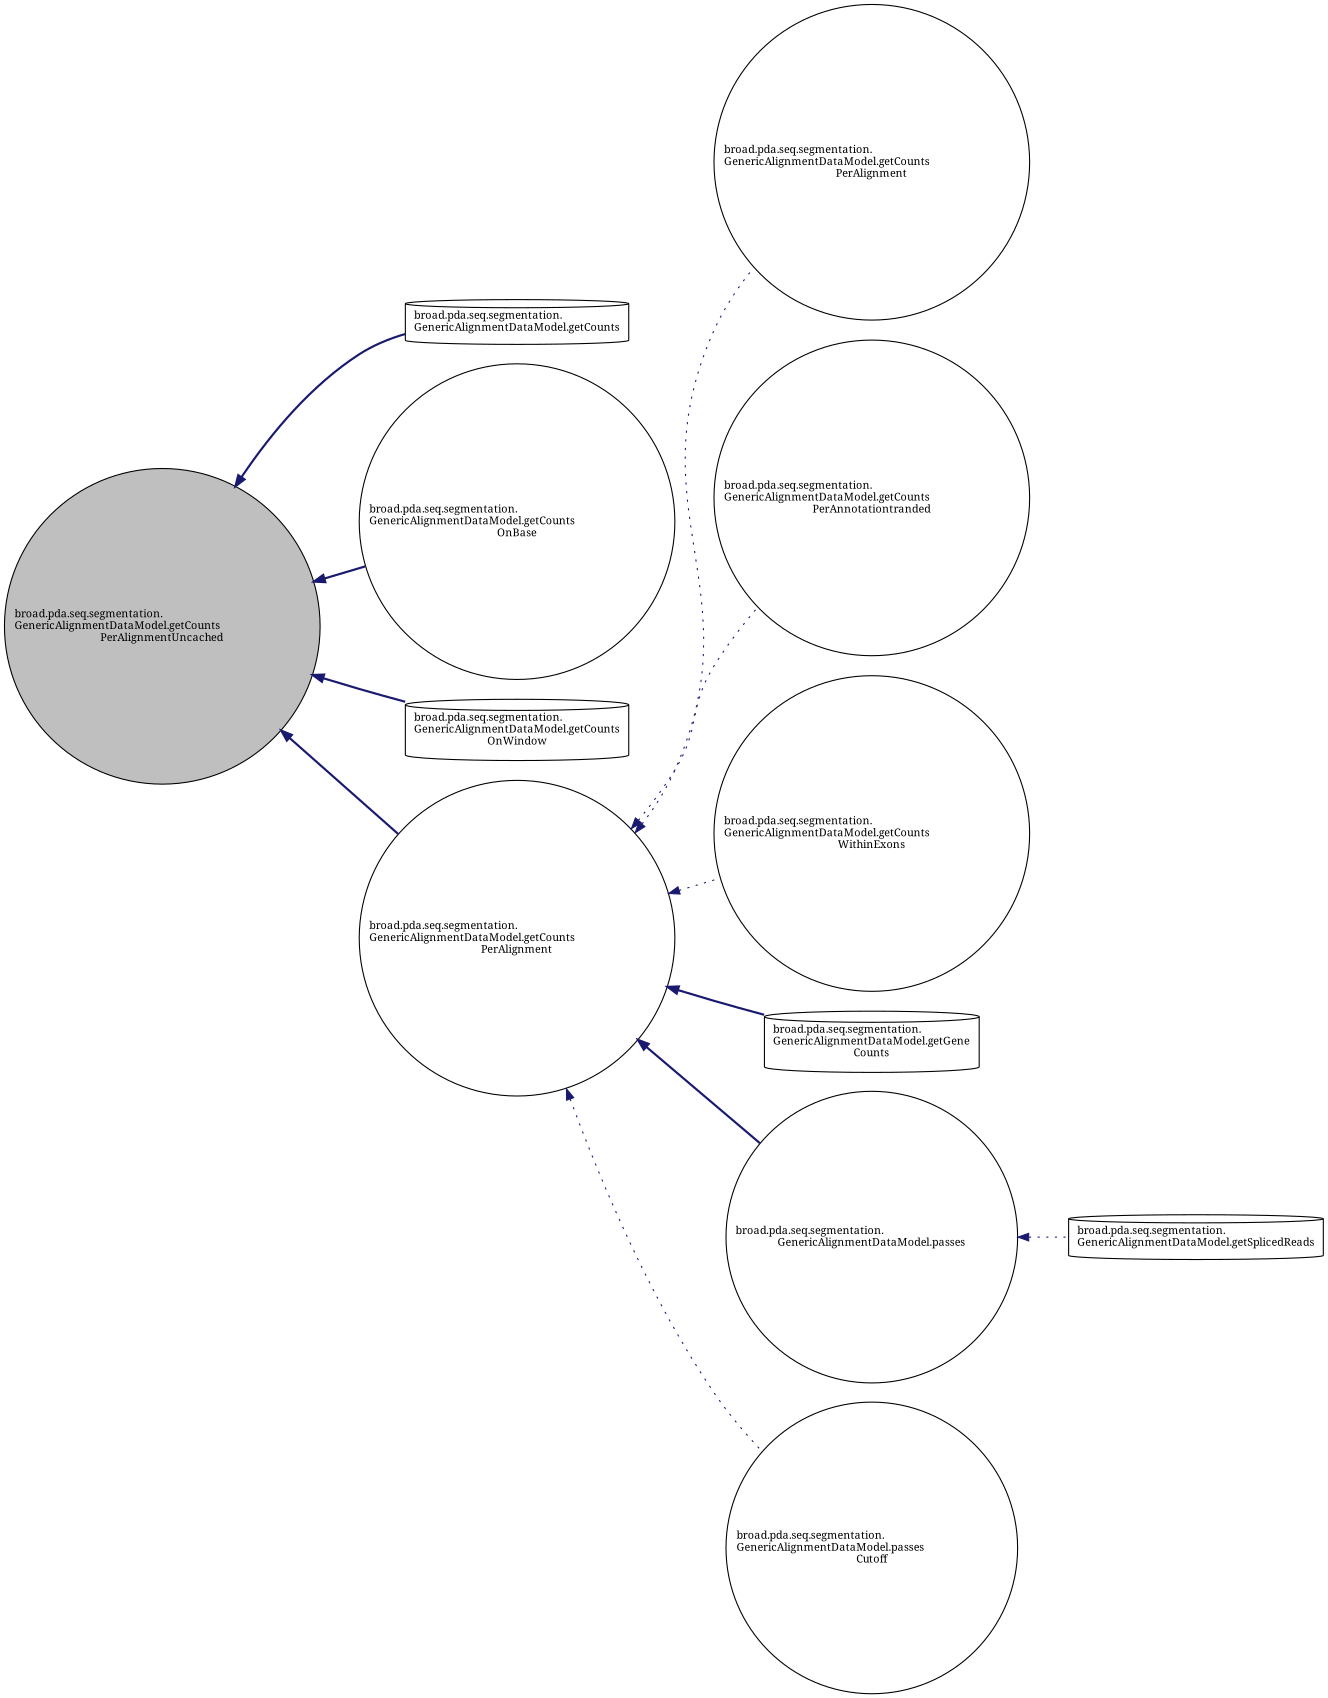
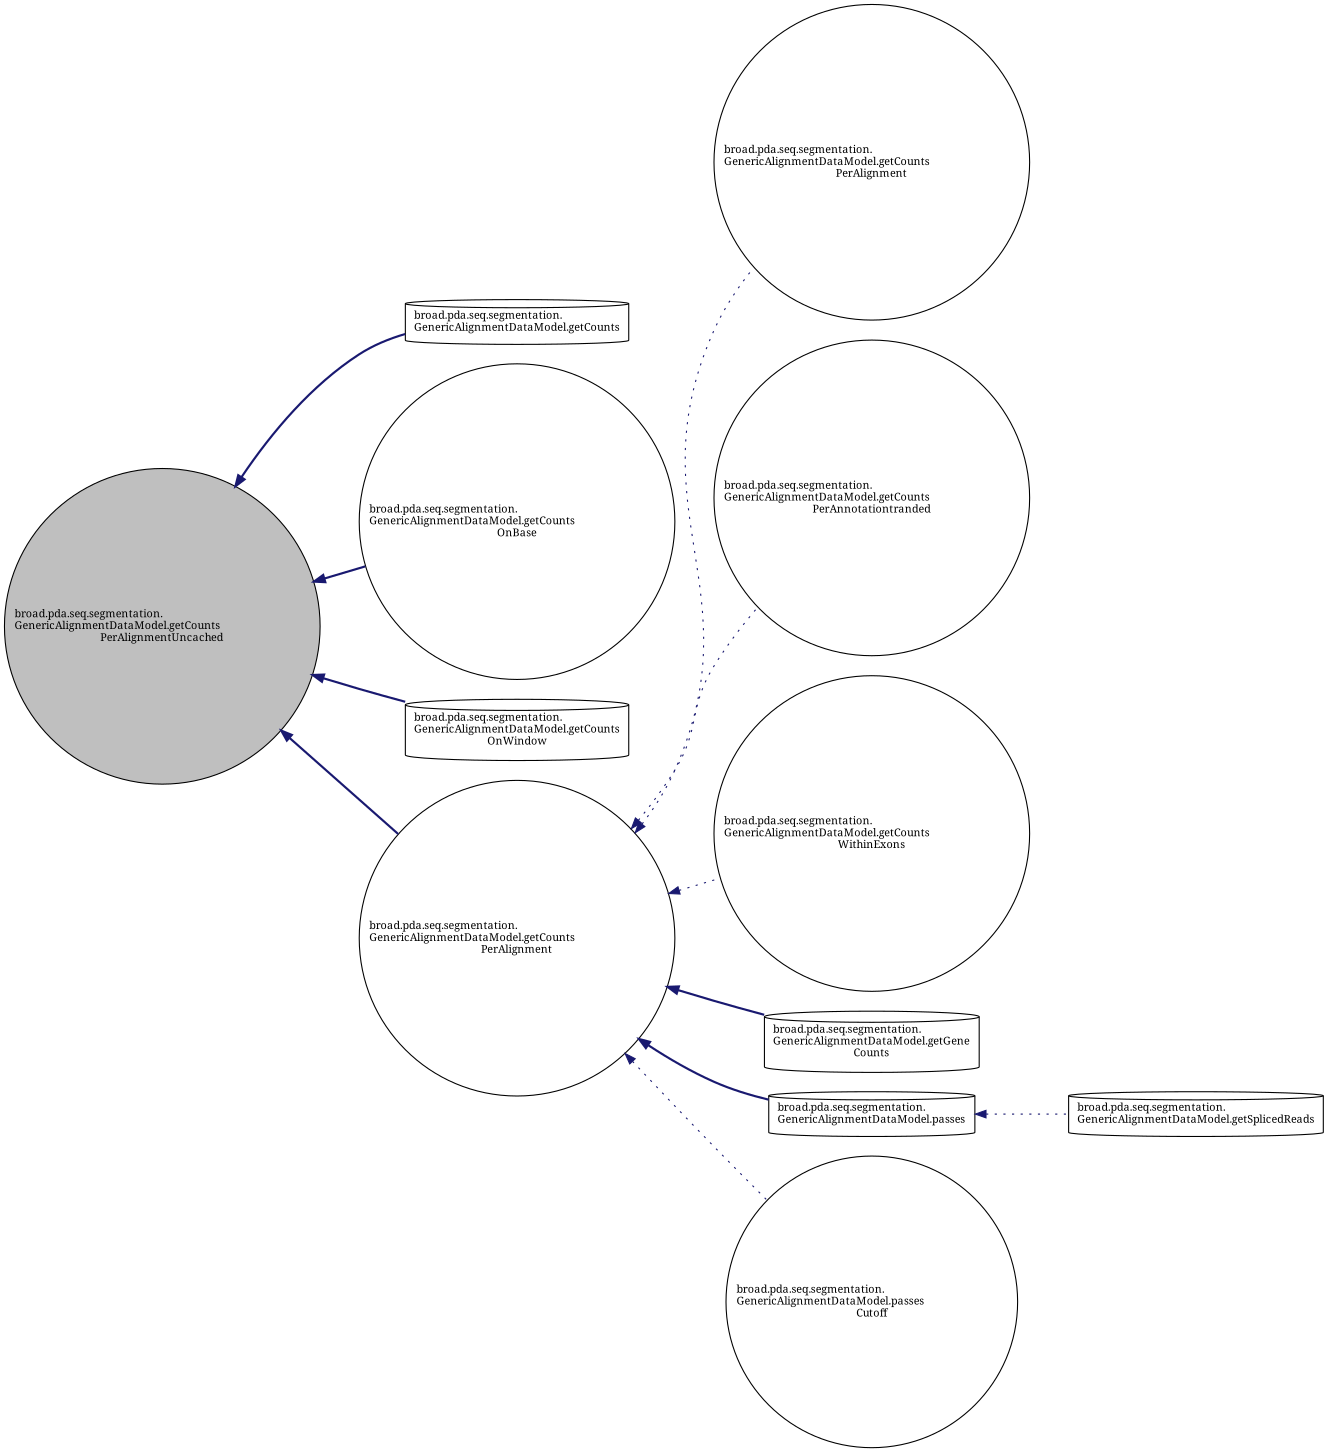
node "broad.pda.seq.segmentation. GenericAlignmentDataModel.passes": shape circle -> cylinder
